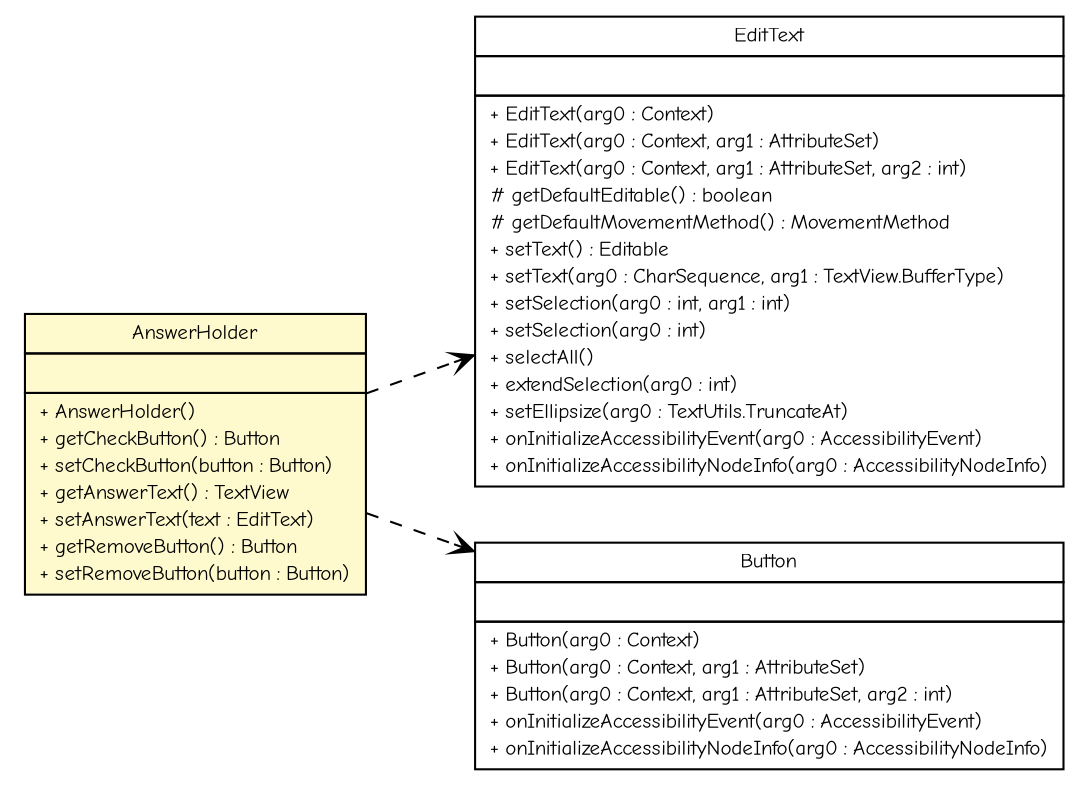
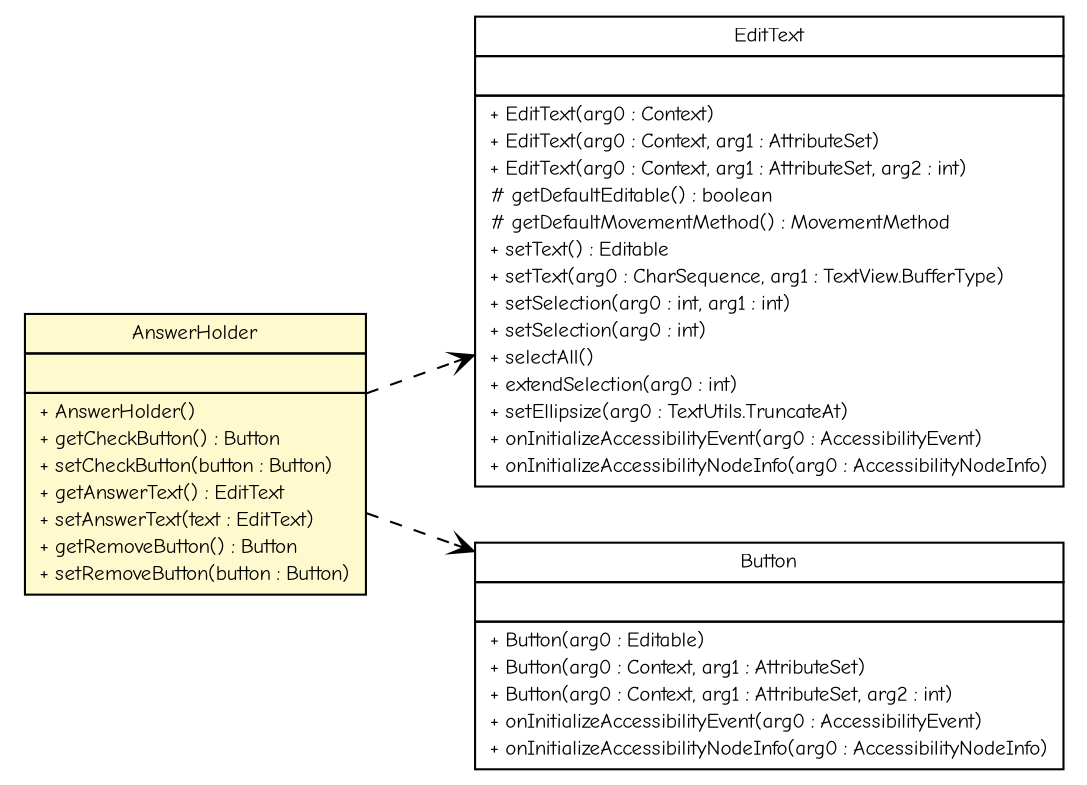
node "AnswerHolder": text "+ getAnswerText() : TextView" -> "+ getAnswerText() : EditText"
node "Button": text "+ Button(arg0 : Context)" -> "+ Button(arg0 : Editable)"
